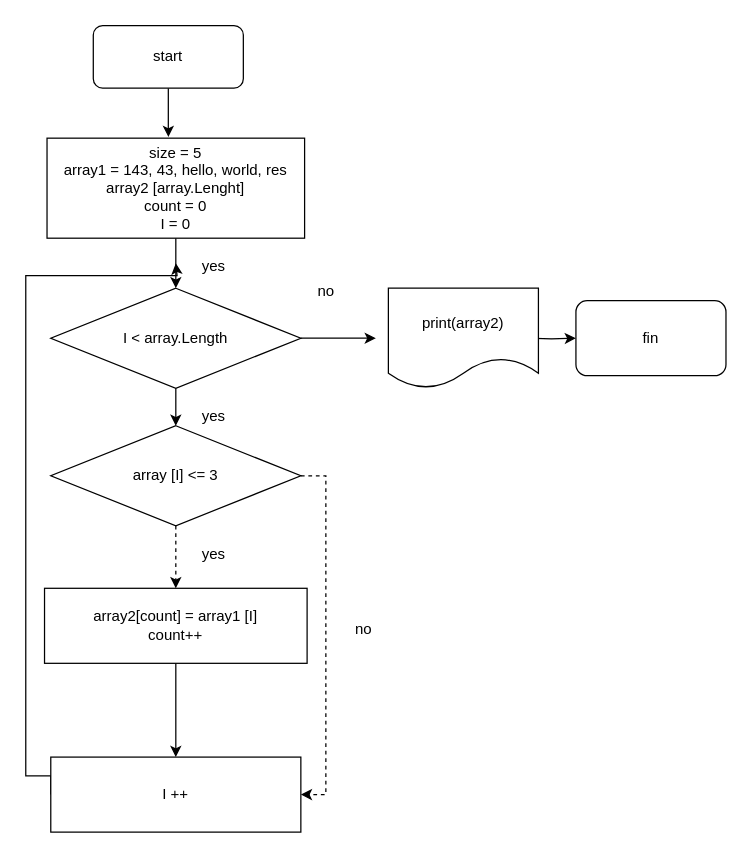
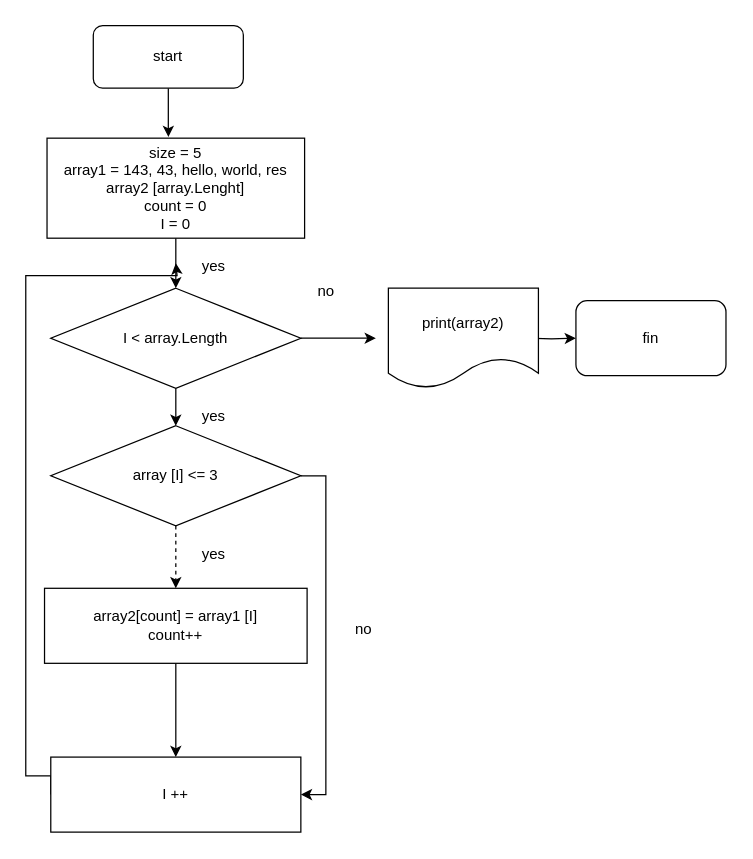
edge "array [I] <= 3" -> "I ++": style dashed -> solid
